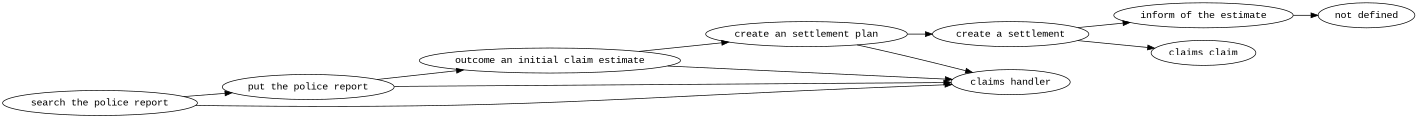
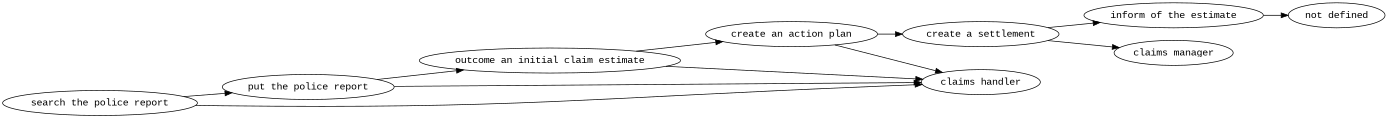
node "create an settlement plan": label "create an settlement plan" -> "create an action plan"
node "claims claim": label "claims claim" -> "claims manager"
